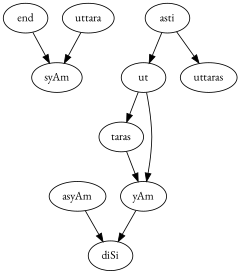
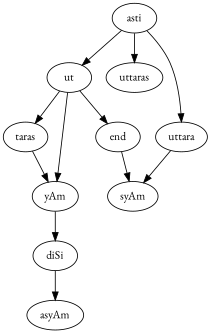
edge "asti" -> "uttara": added
edge "ut" -> "end": added
edge "asyAm" -> "diSi": reversed
